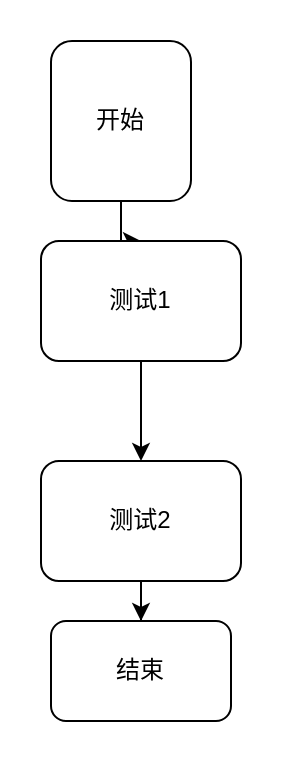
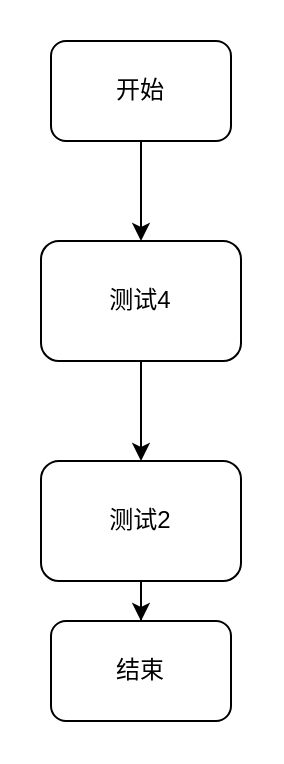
node "开始": size 140x160 -> 180x100
node "测试1": label "测试1" -> "测试4"
